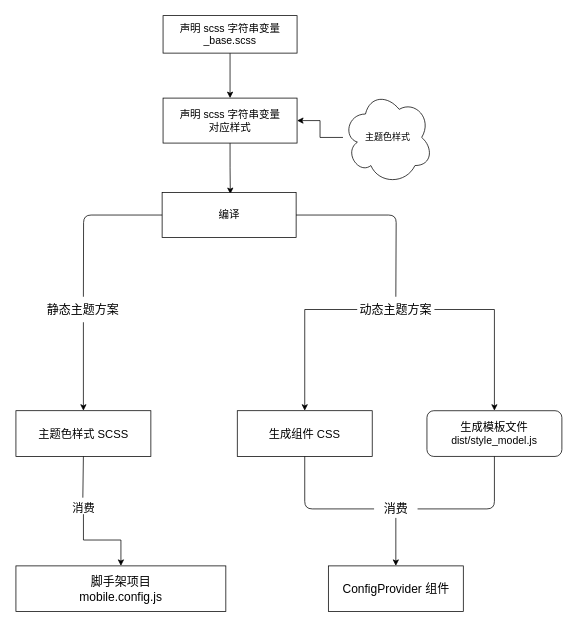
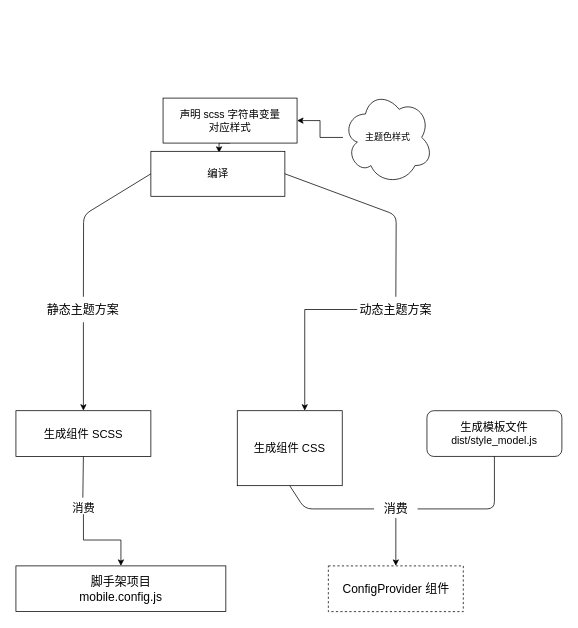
node "声明 scss 字符串变量 _base.scss": removed
edge "声明 scss 字符串变量 _base.scss" -> "声明 scss 字符串变量 对应样式": removed
node "编译": moved (229, 215) -> (218, 174)
edge "动态主题方案" -> "生成模板文件 dist/style_model.js": removed
node "主题色样式 SCSS": label "主题色样式 SCSS" -> "生成组件 SCSS"
node "生成组件 CSS": size 135x46 -> 105x75
node "ConfigProvider 组件": style solid -> dashed
